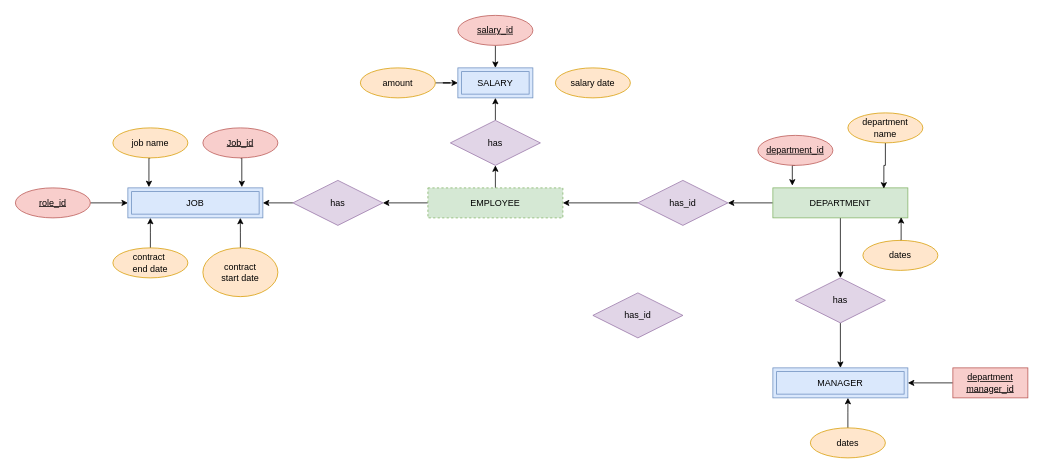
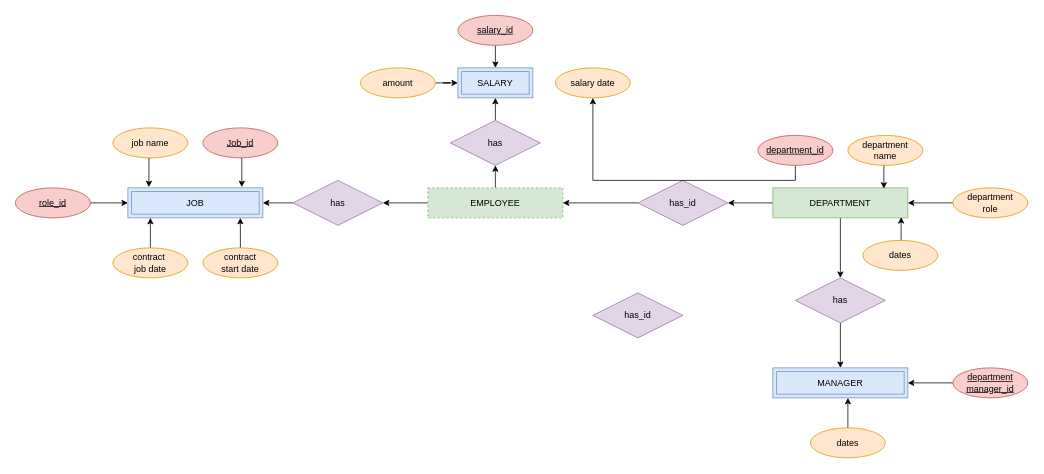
node "department name": moved (885, 128) -> (885, 150)
edge "department_id" -> "DEPARTMENT": now "department_id" -> "salary date"
edge "department role" -> "DEPARTMENT": added
node "department role": added
node "contract end date": label "contract end date" -> "contract job date"
node "contract start date": size 75x49 -> 75x30
node "department manager_id": shape rectangle -> ellipse
